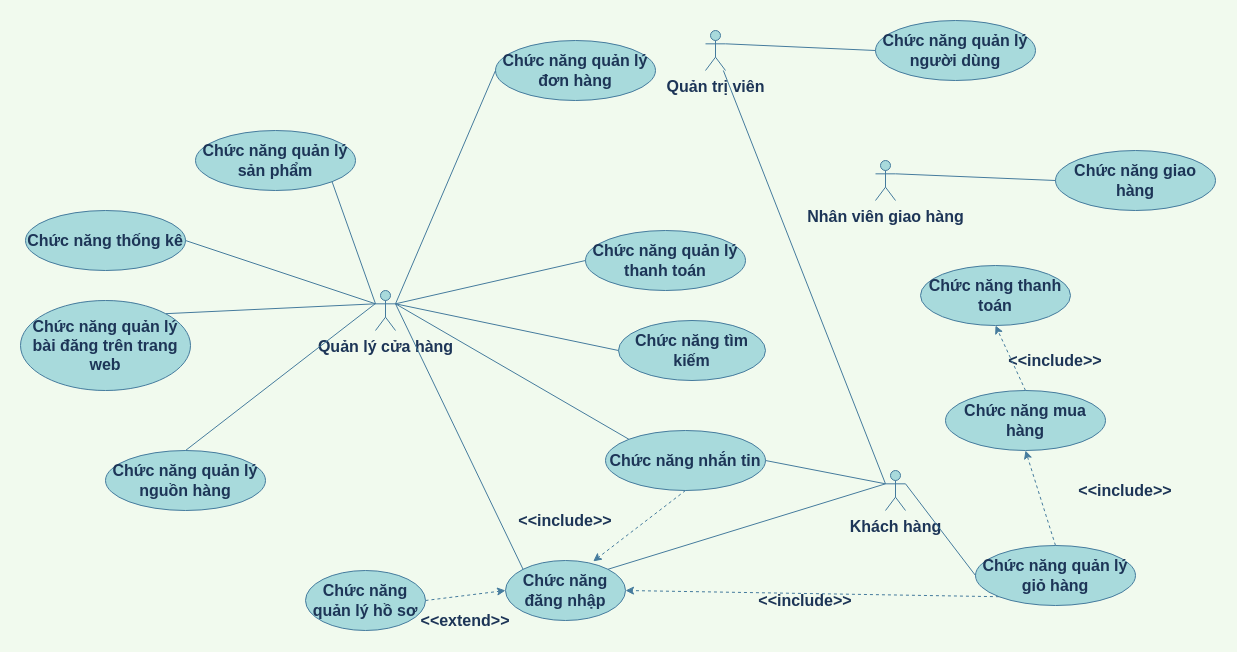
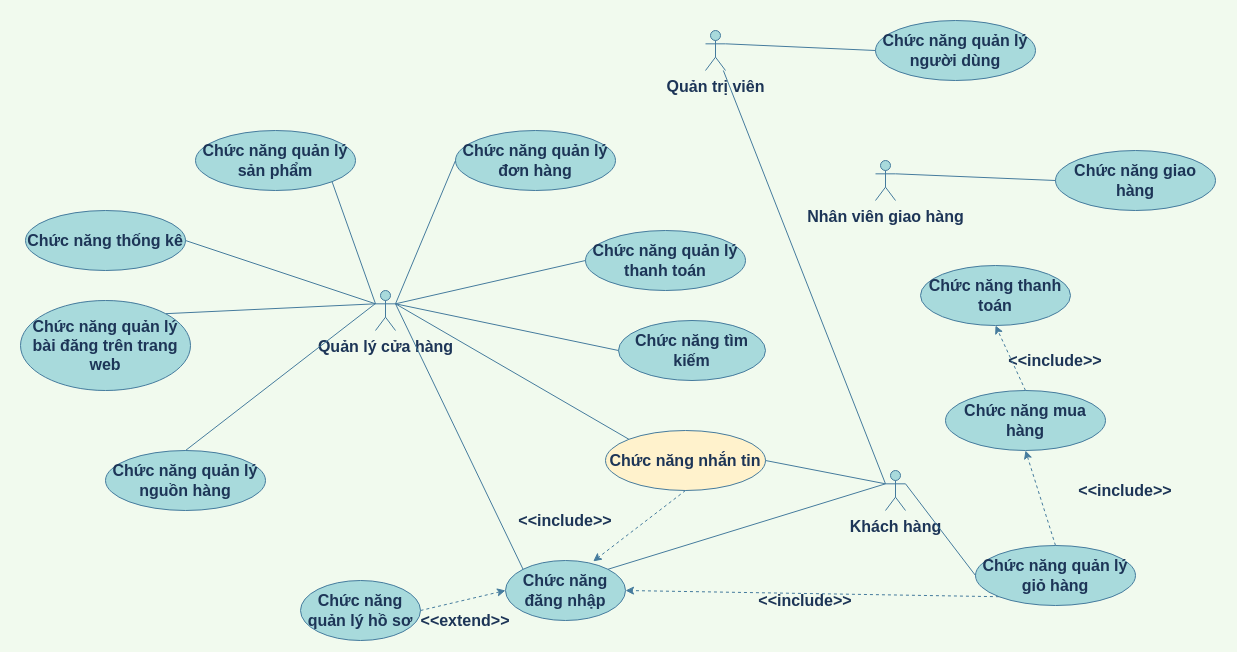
node "Chức năng quản lý đơn hàng": moved (576, 71) -> (536, 161)
node "Chức năng nhắn tin": fillcolor #a8dadc -> #fff2cc
node "Chức năng quản lý hồ sơ": moved (366, 601) -> (361, 611)
